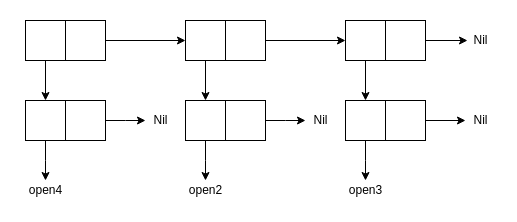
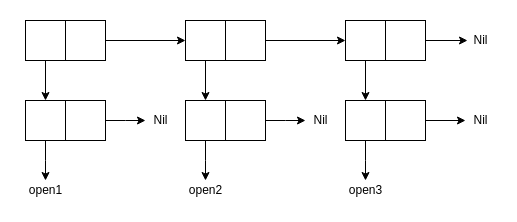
node "open4": label "open4" -> "open1"
